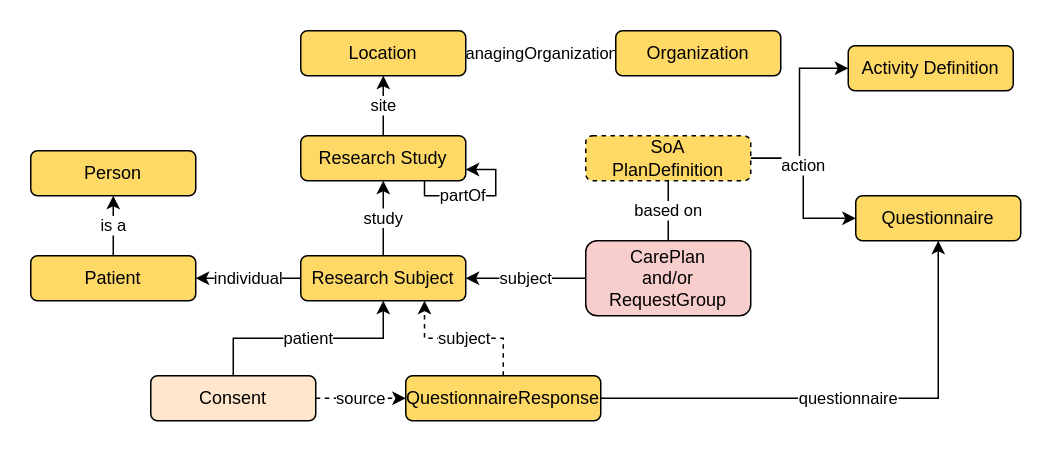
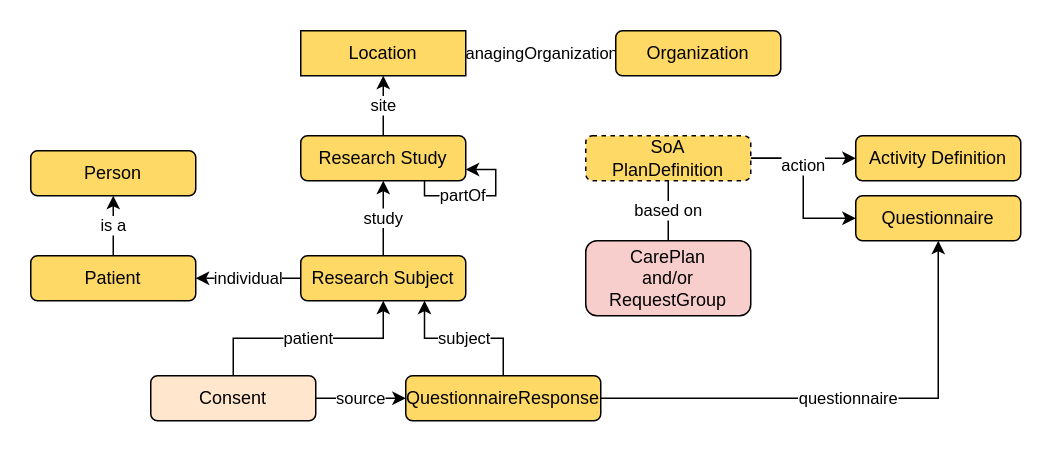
node "Location": shape rounded rectangle -> rectangle
node "Activity Definition": moved (931, 68) -> (938, 158)
edge "CarePlan and/or RequestGroup" -> "Research Subject": removed, label "subject"
edge "QuestionnaireResponse" -> "Research Subject": style dashed -> solid
edge "Consent" -> "QuestionnaireResponse": style dashed -> solid
